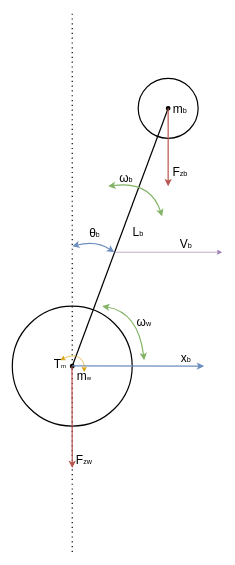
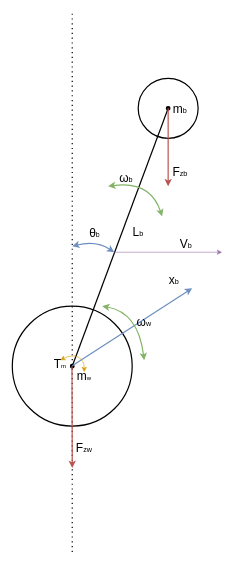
node "xb": moved (186, 357) -> (174, 279)
node "Fzw": moved (84, 459) -> (84, 447)
